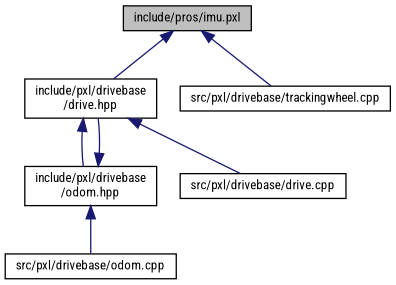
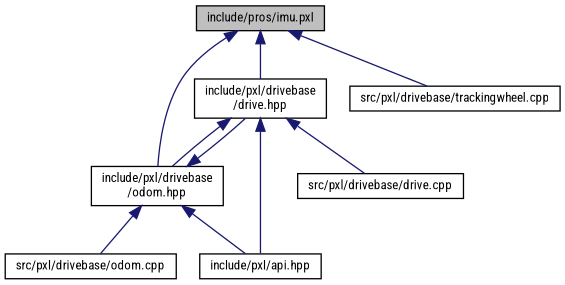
edge "include/pxl/drivebase /odom.hpp" -> "include/pros/imu.pxl": added
node "include/pxl/api.hpp": added
